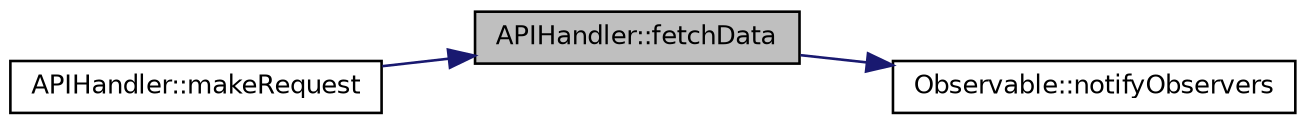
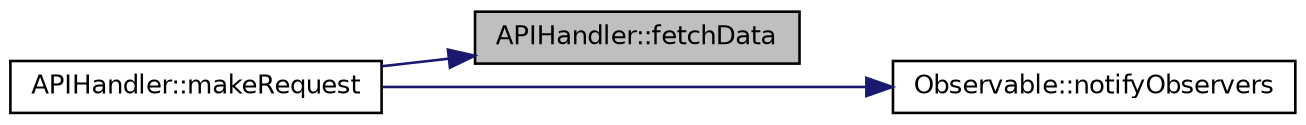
edge "APIHandler::fetchData" -> "Observable::notifyObservers": now "APIHandler::makeRequest" -> "Observable::notifyObservers"
